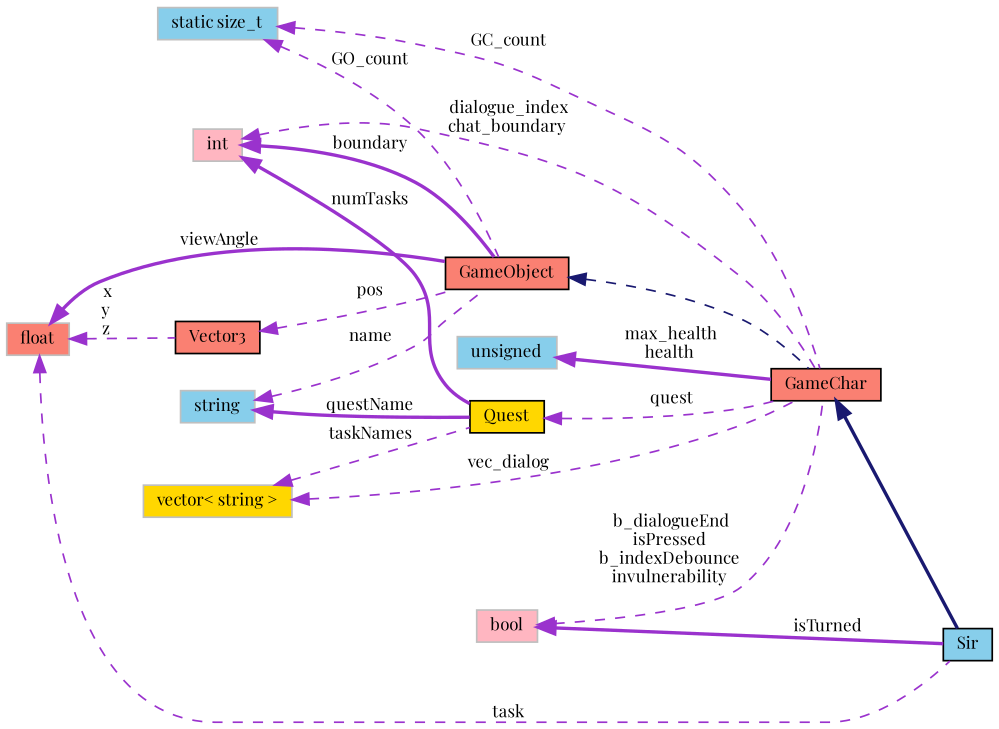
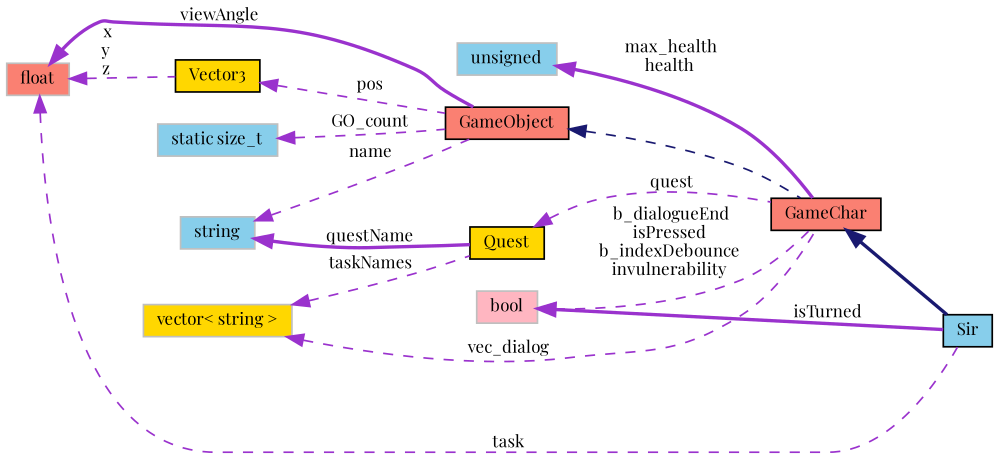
edge "GameChar" -> "static size_t": removed, label "GC_count"
node "int": removed
node "Vector3": fillcolor salmon -> gold
